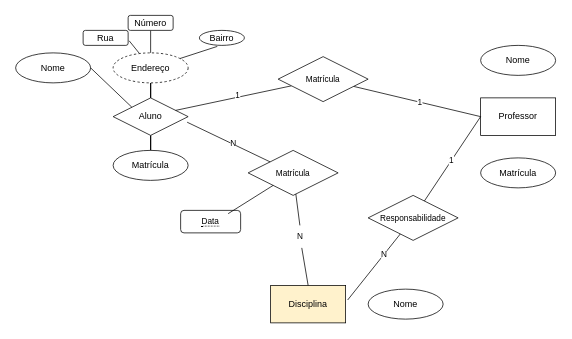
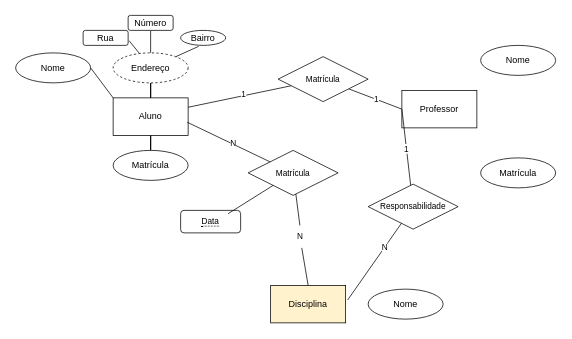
node "Bairro": moved (222, 38) -> (203, 38)
node "Aluno": shape diamond -> rectangle
node "Professor": moved (518, 117) -> (439, 109)
node "Responsabilidade": moved (413, 218) -> (413, 207)
